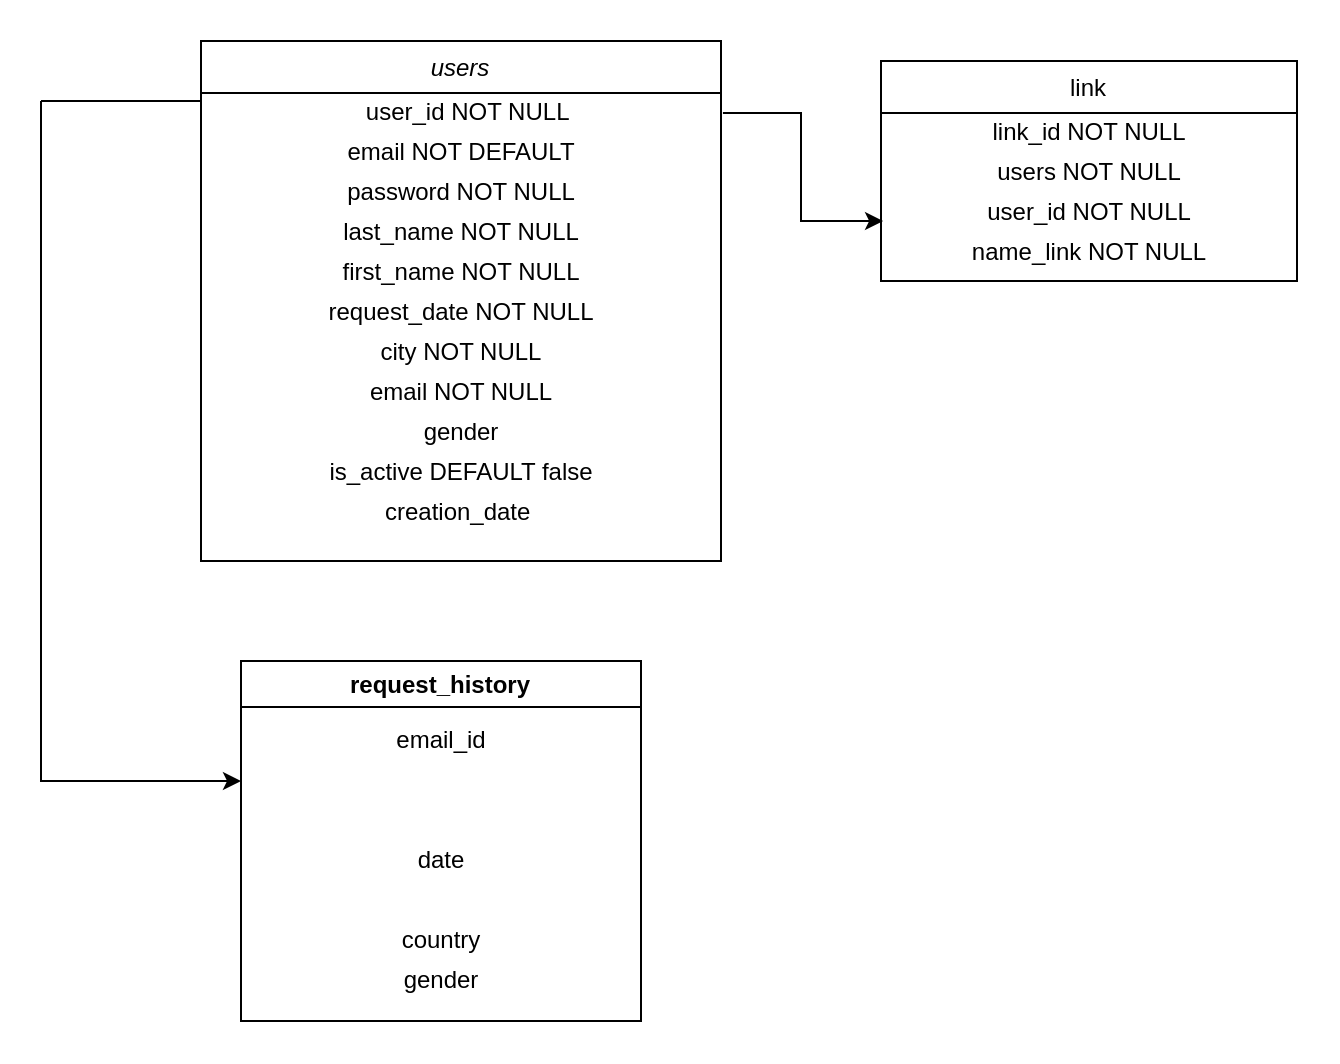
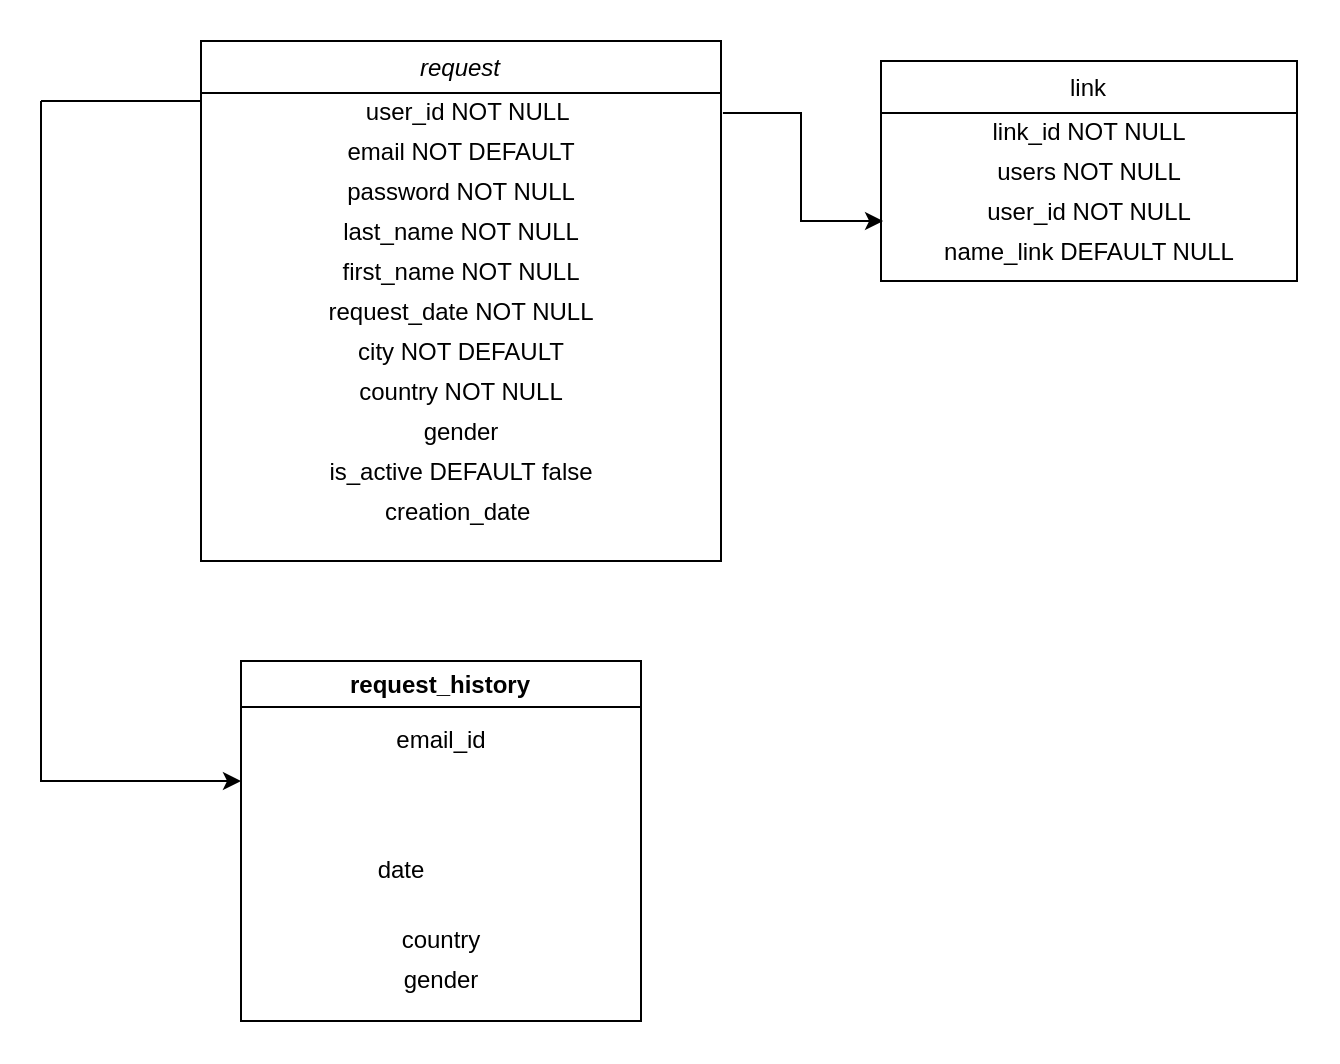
node "users": label "users" -> "request"
node "name_link NOT NULL": label "name_link NOT NULL" -> "name_link DEFAULT NULL"
node "city NOT NULL": label "city NOT NULL" -> "city NOT DEFAULT"
node "email NOT NULL": label "email NOT NULL" -> "country NOT NULL"
node "date": moved (441, 861) -> (401, 871)
